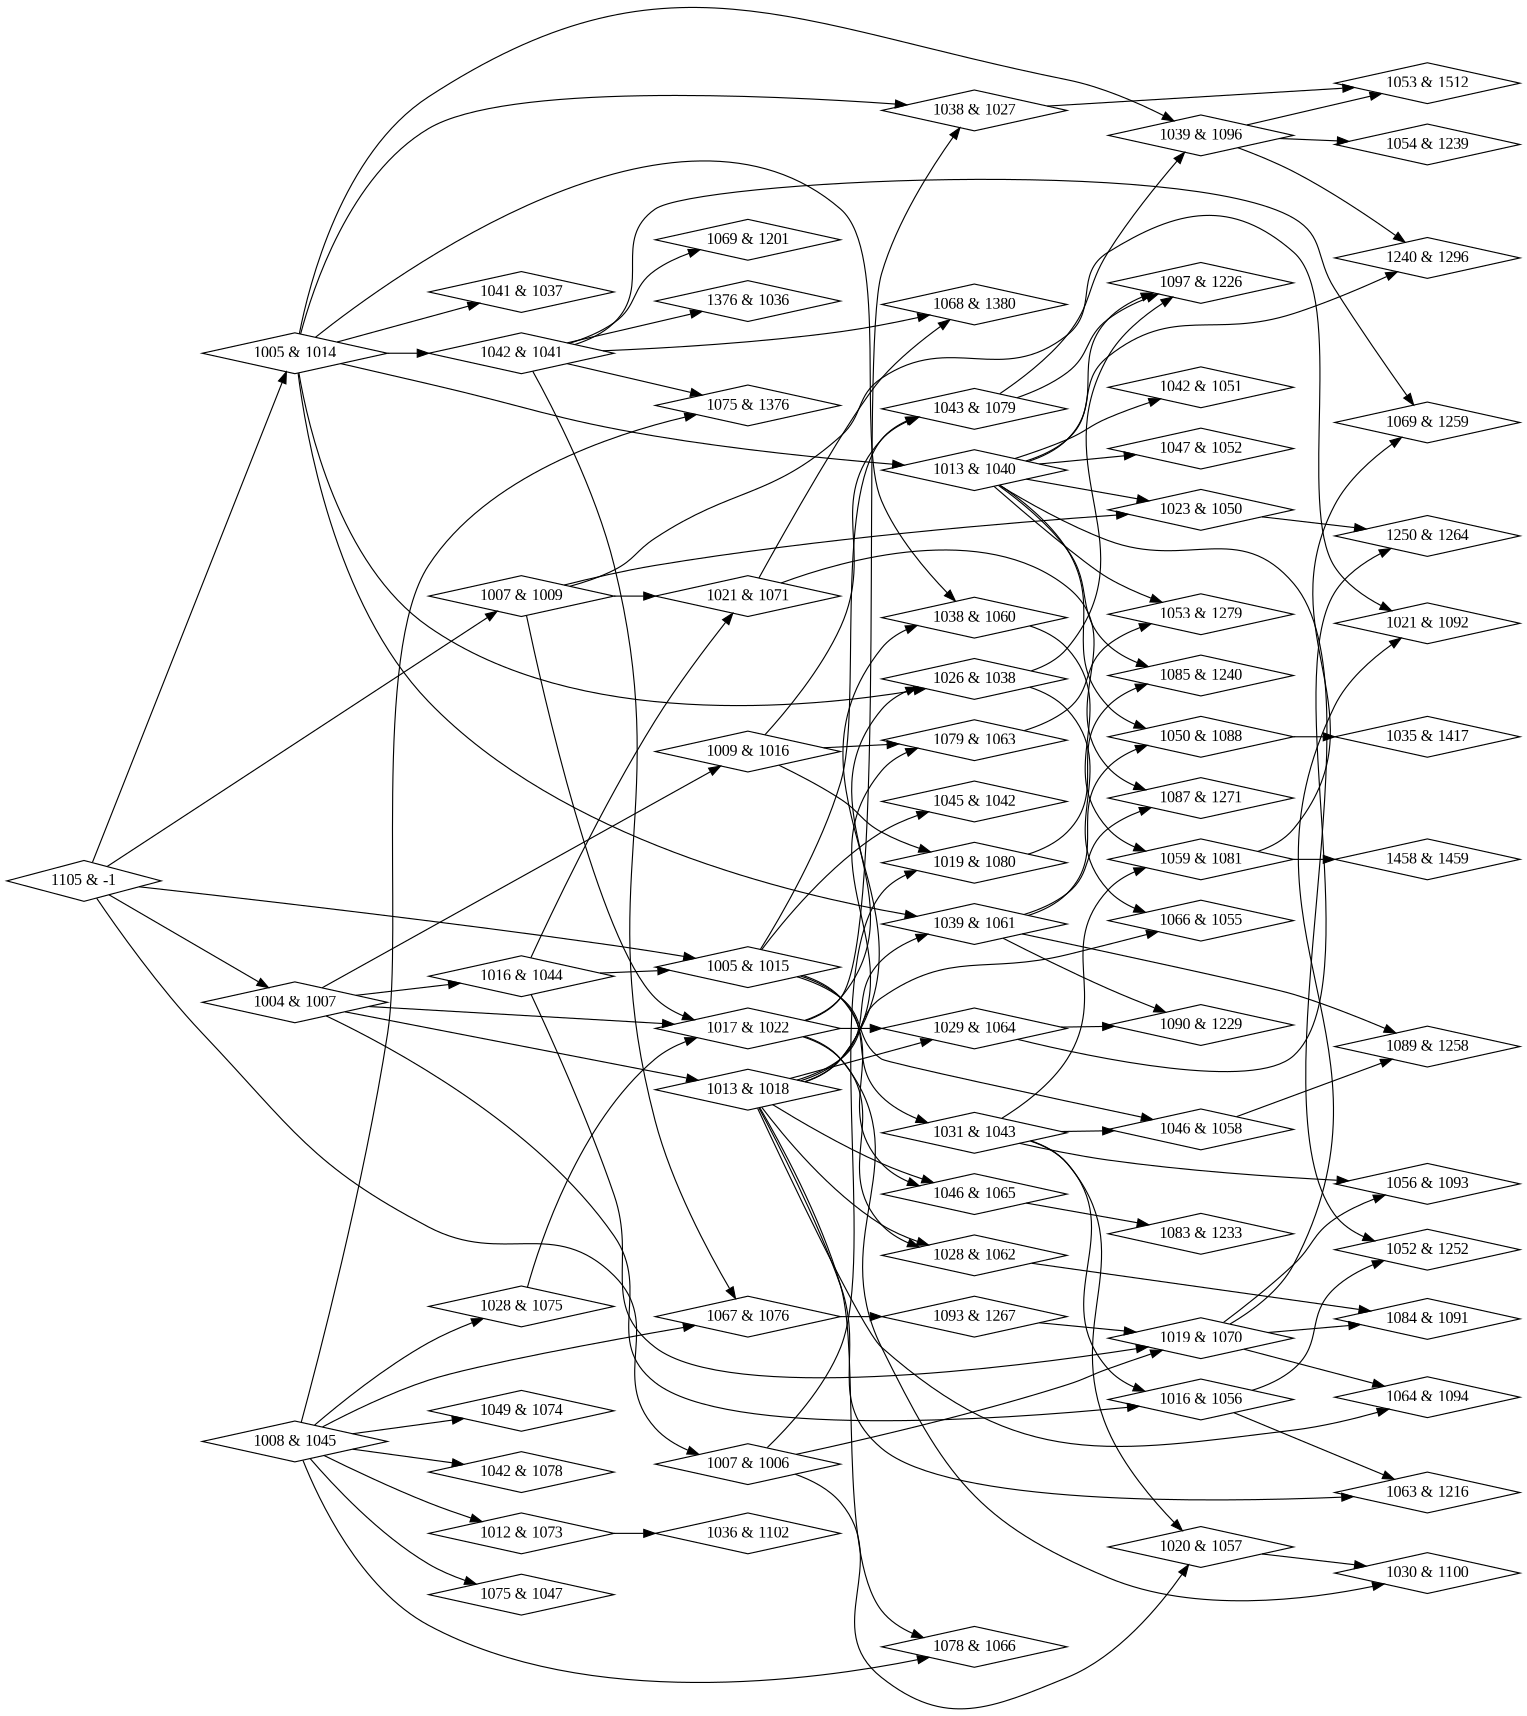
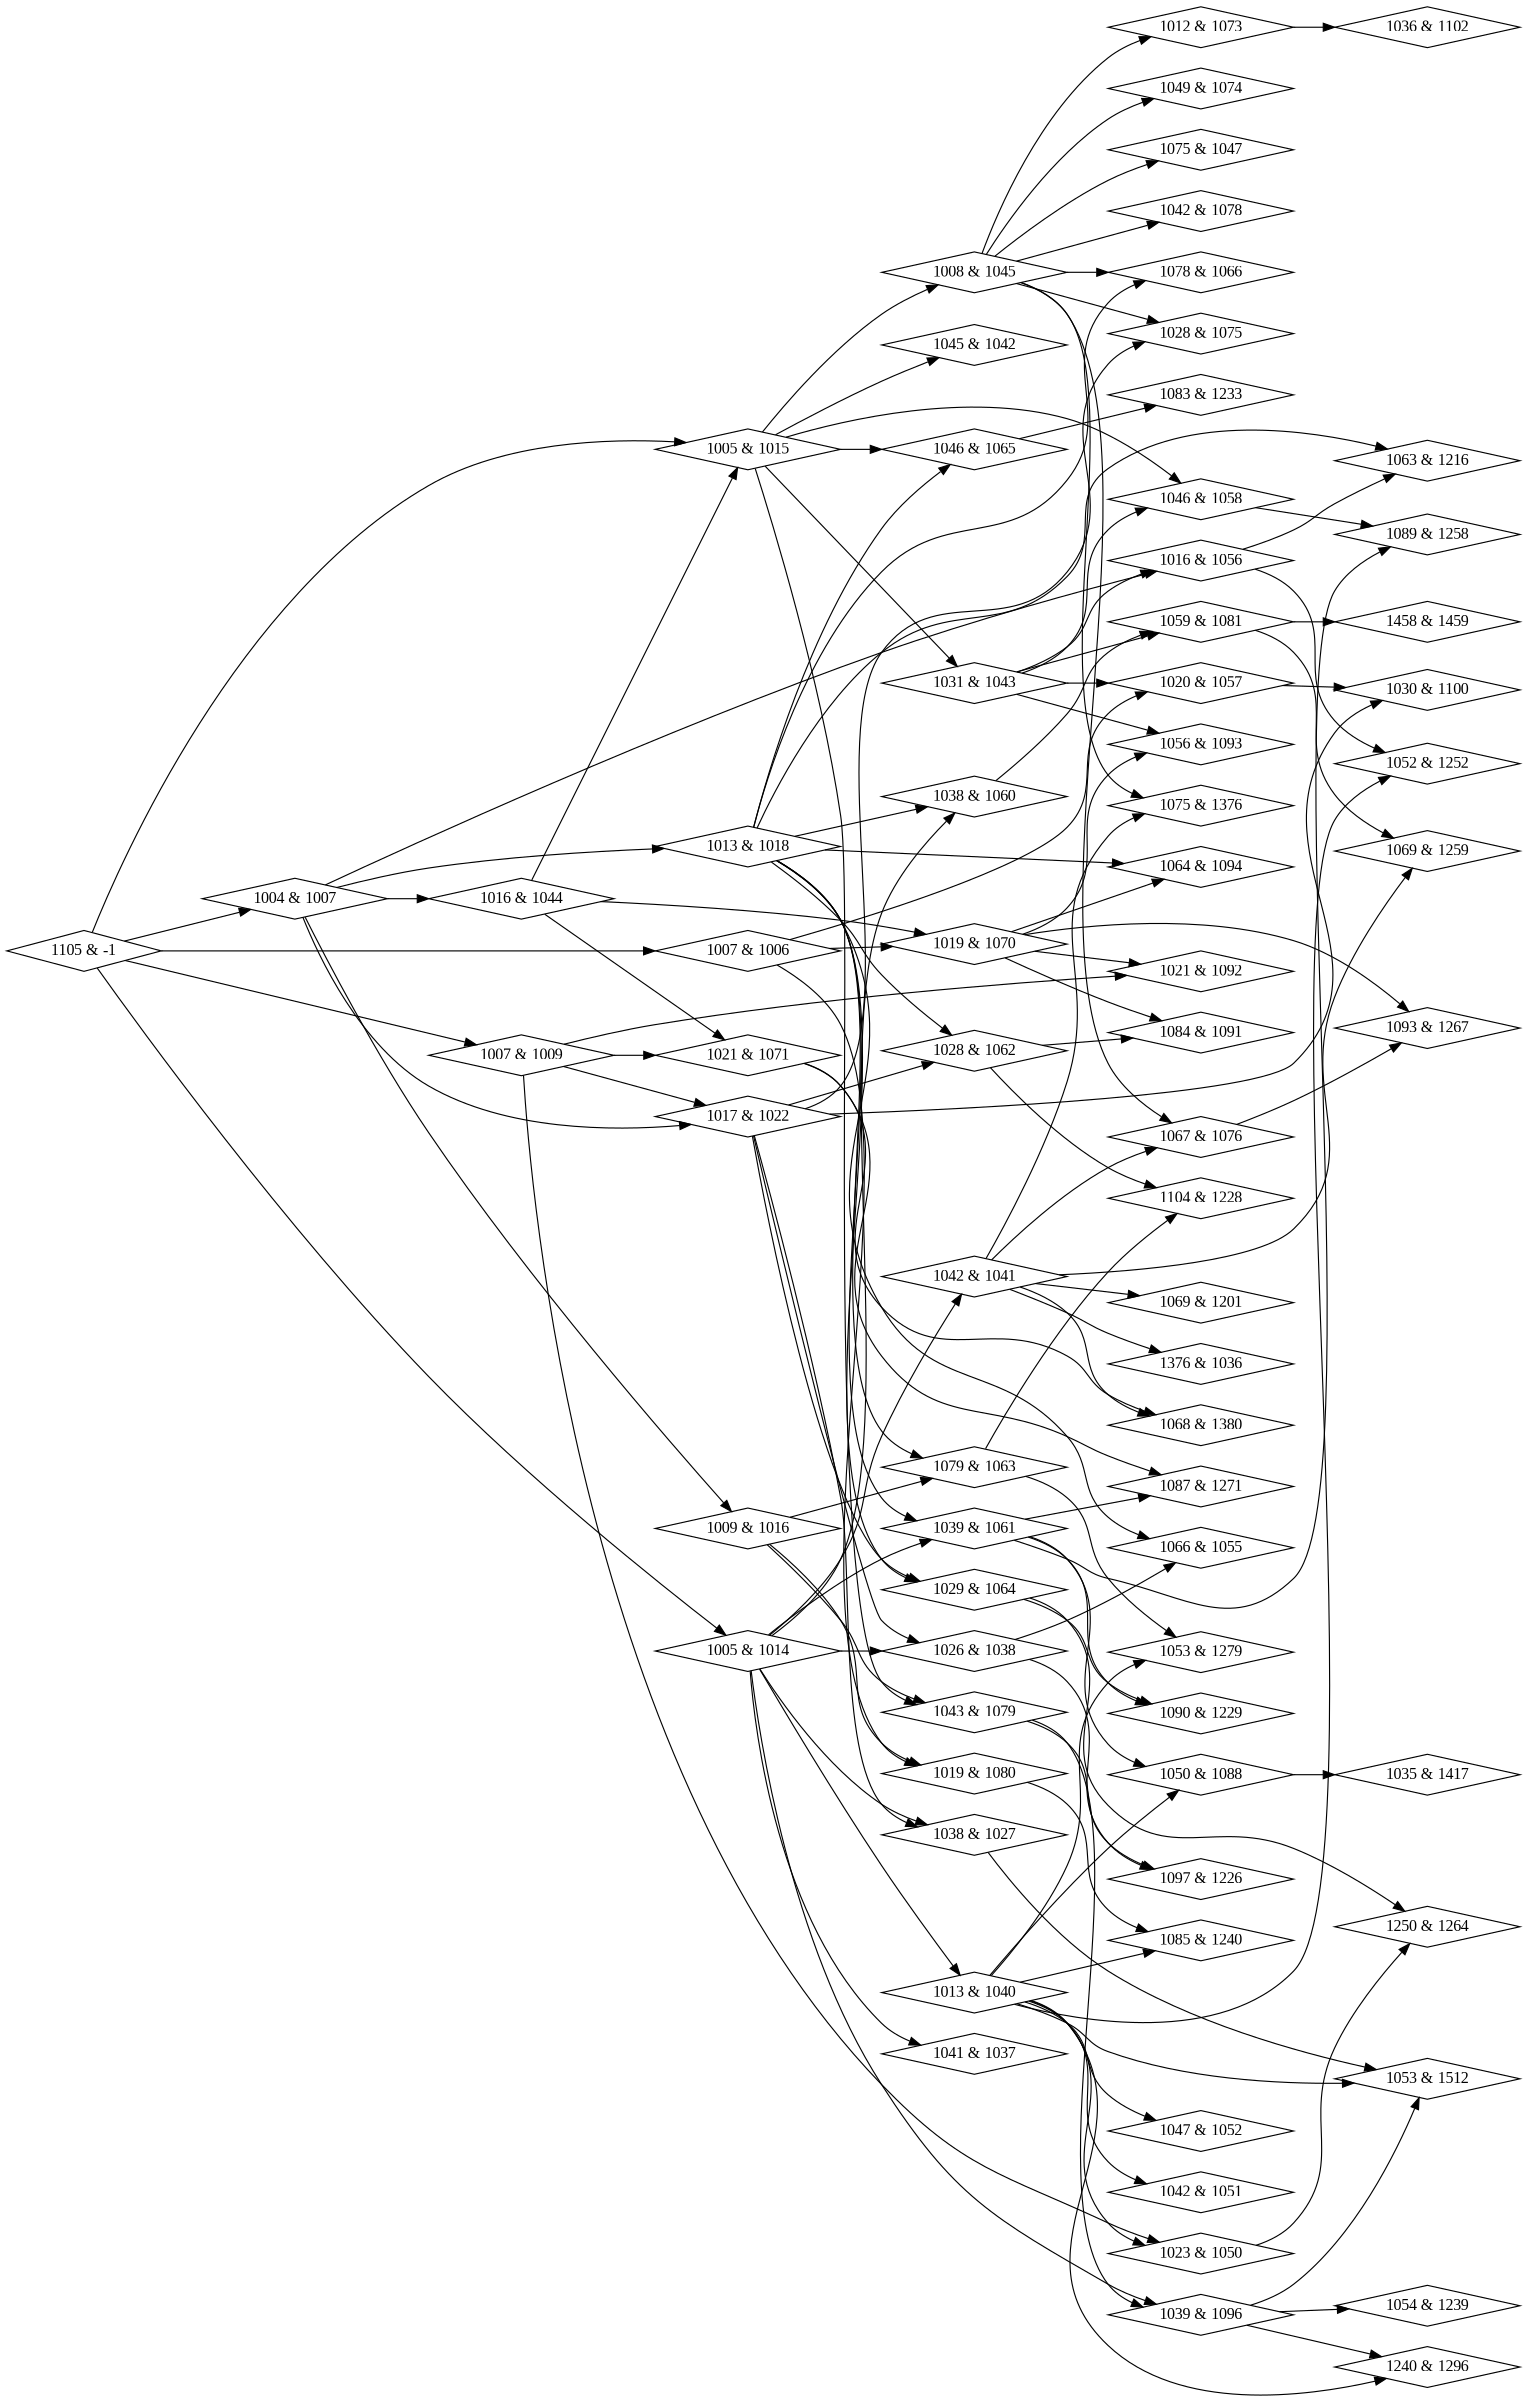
edge "1005 & 1015" -> "1008 & 1045": added
edge "1013 & 1040" -> "1097 & 1226": now "1013 & 1040" -> "1053 & 1512"
edge "1028 & 1075" -> "1017 & 1022": reversed
node "1104 & 1228": added
edge "1093 & 1267" -> "1019 & 1070": reversed
